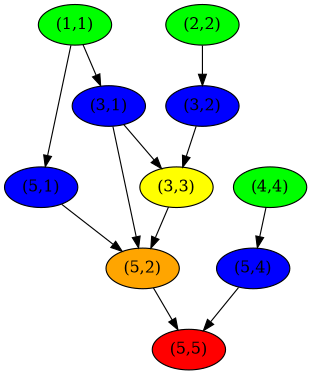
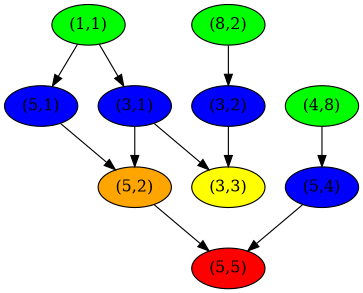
node "(2,2)": label "(2,2)" -> "(8,2)"
node "(4,4)": label "(4,4)" -> "(4,8)"
edge "(3,3)" -> "(5,2)": removed
